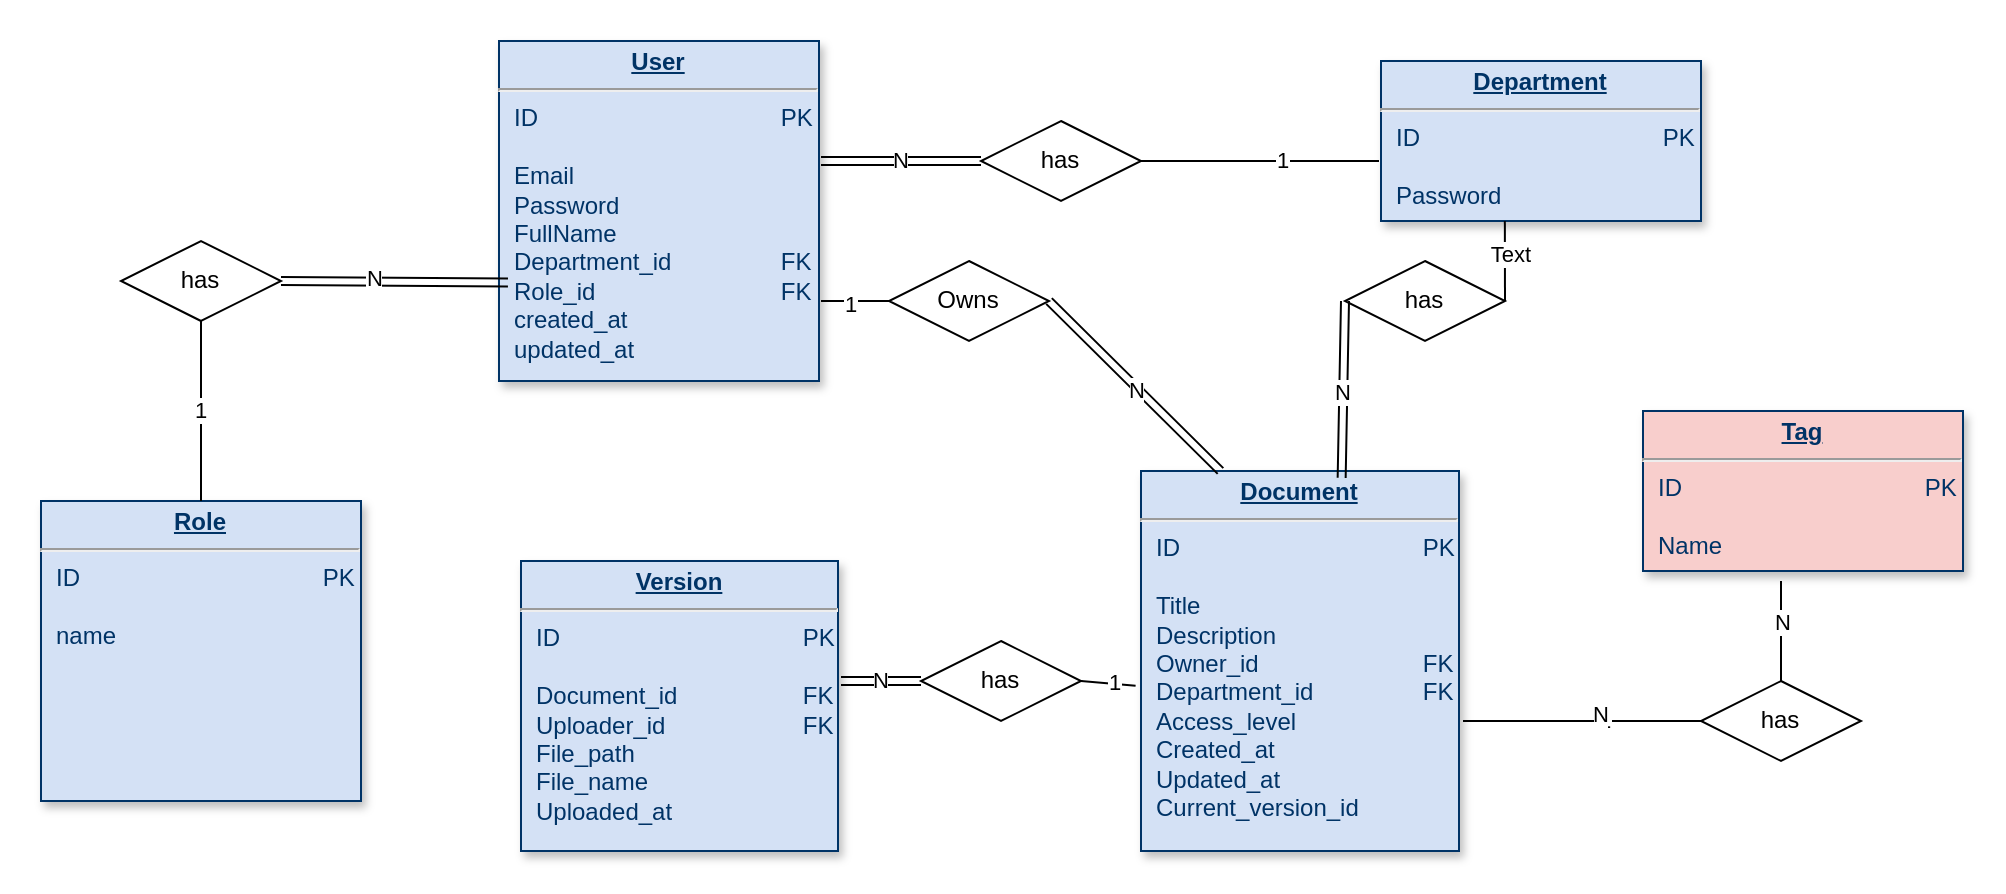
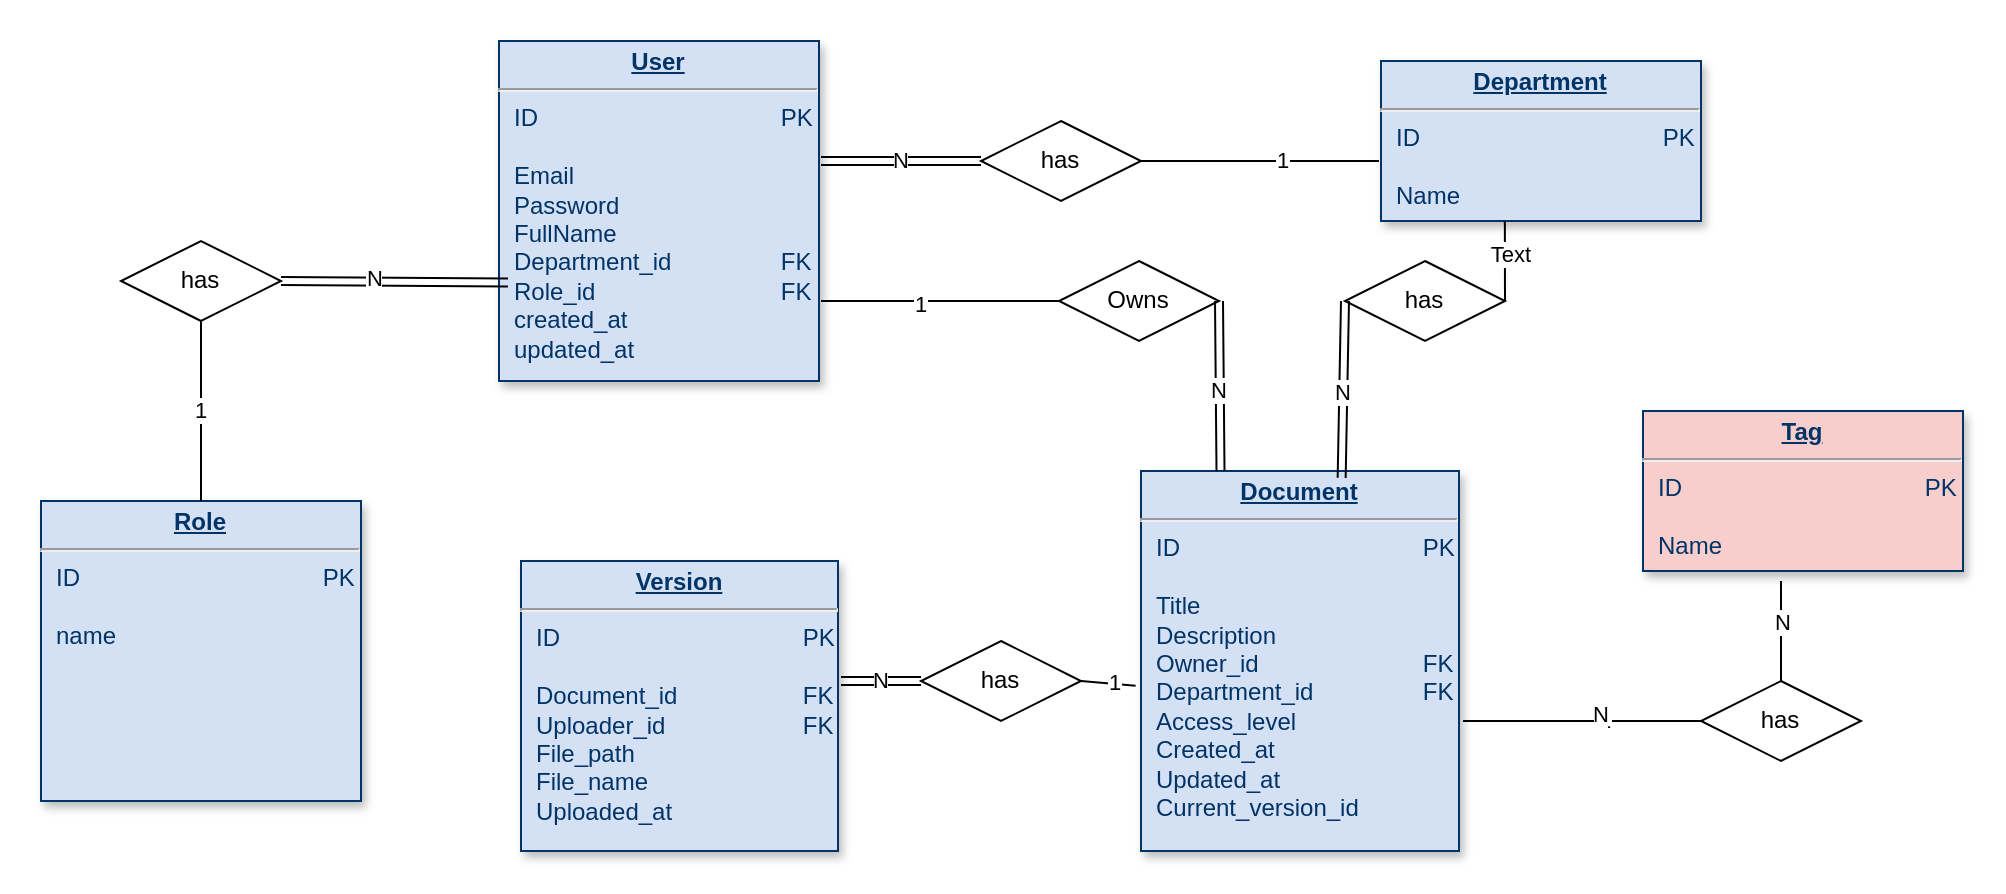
node "Department ID PK Password": label "Department ID PK Password" -> "Department ID PK Name"
node "Owns": moved (969, 301) -> (1139, 301)
